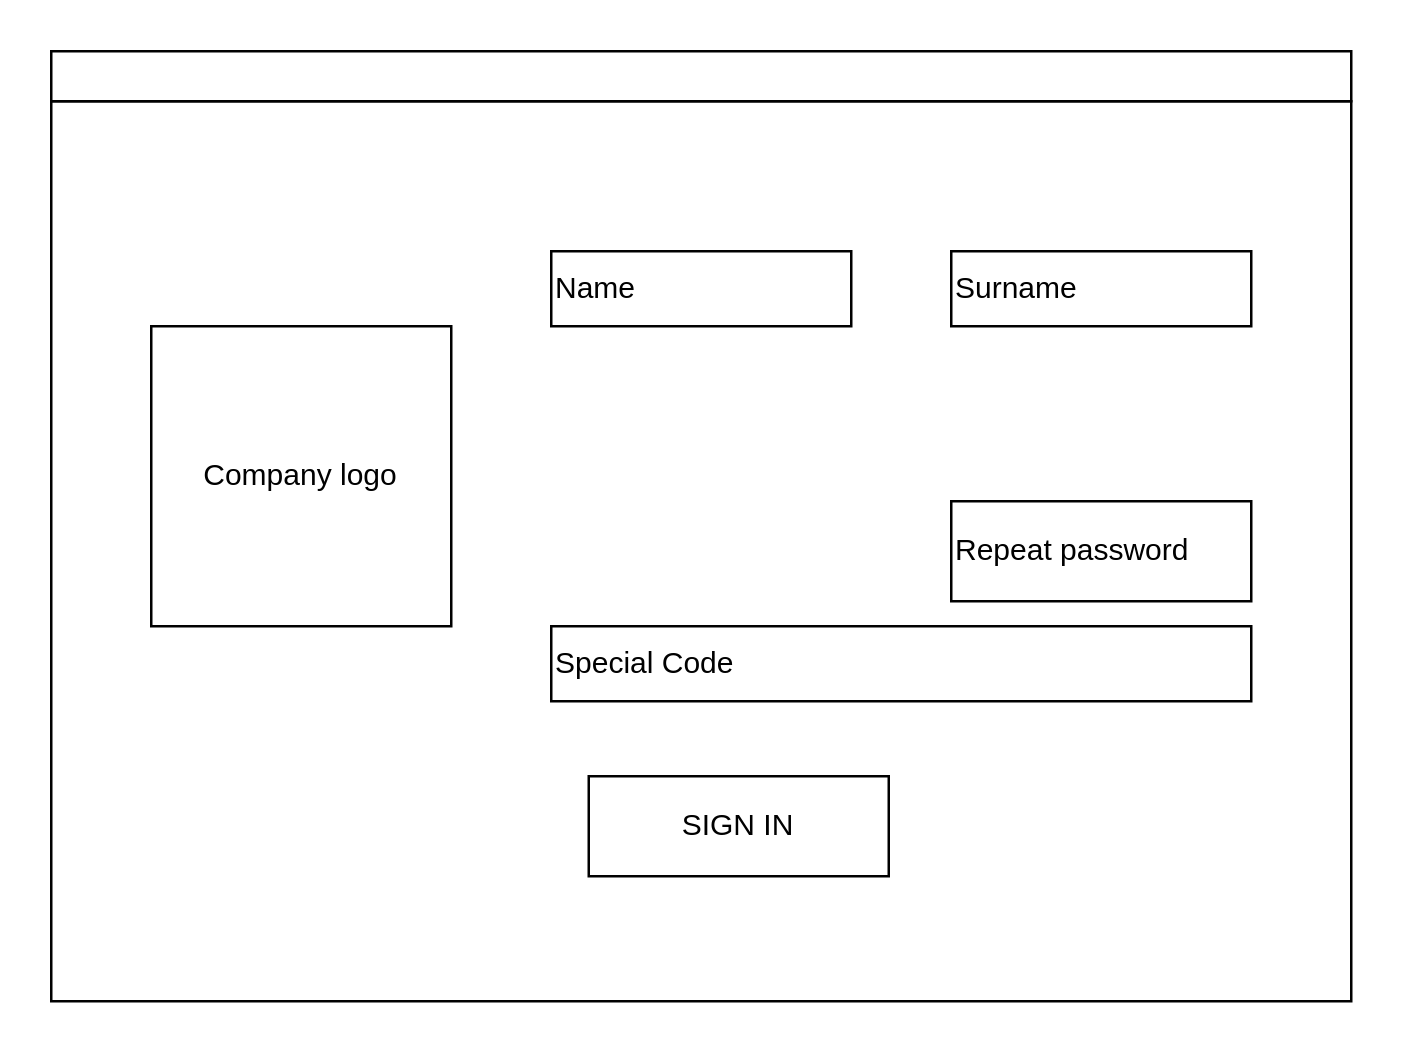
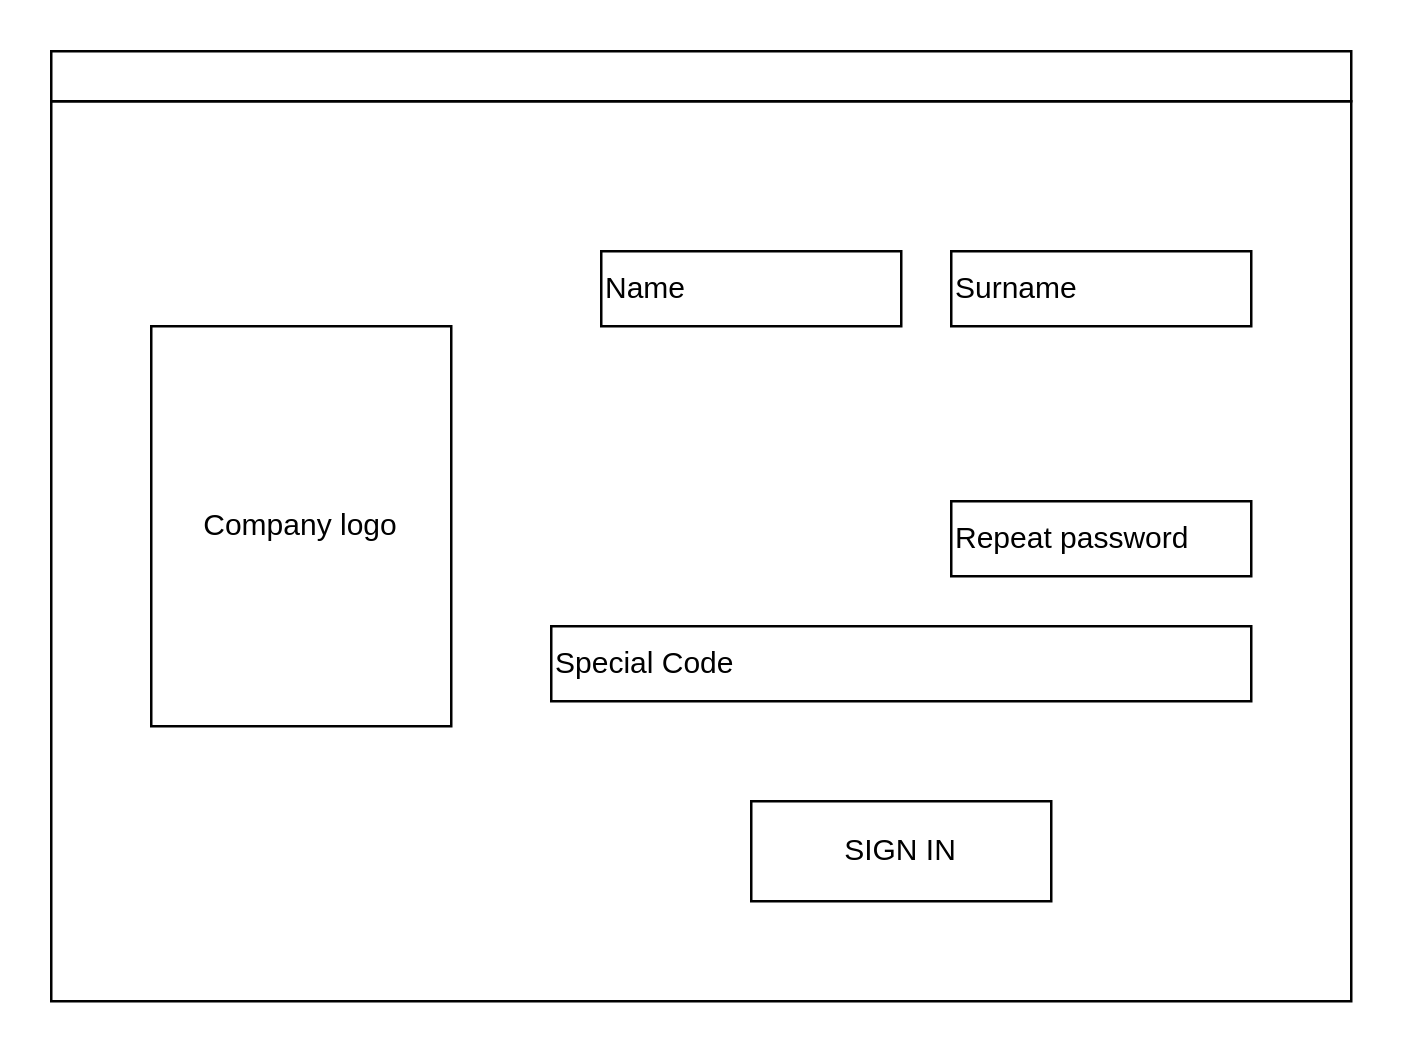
node "Name": moved (701, 289) -> (751, 289)
node "Company logo": size 300x300 -> 300x400
node "Repeat password": size 300x100 -> 300x75
node "SIGN IN": moved (739, 826) -> (901, 851)
